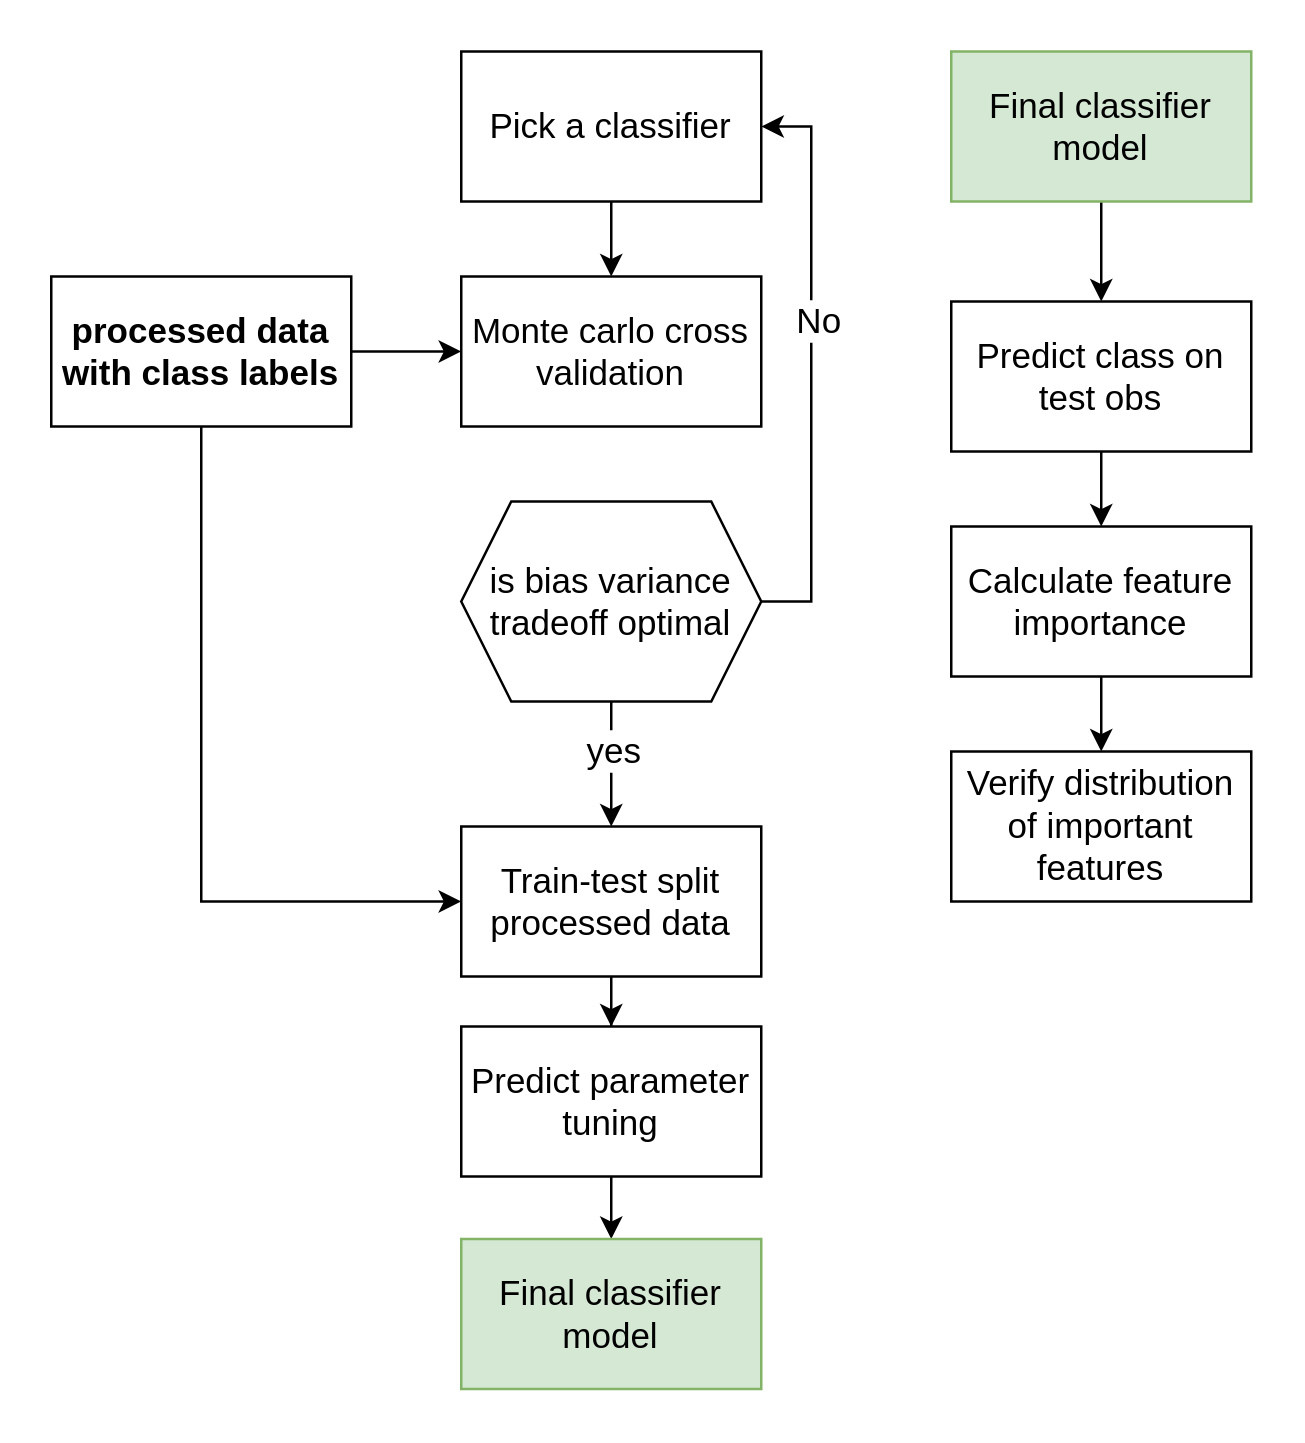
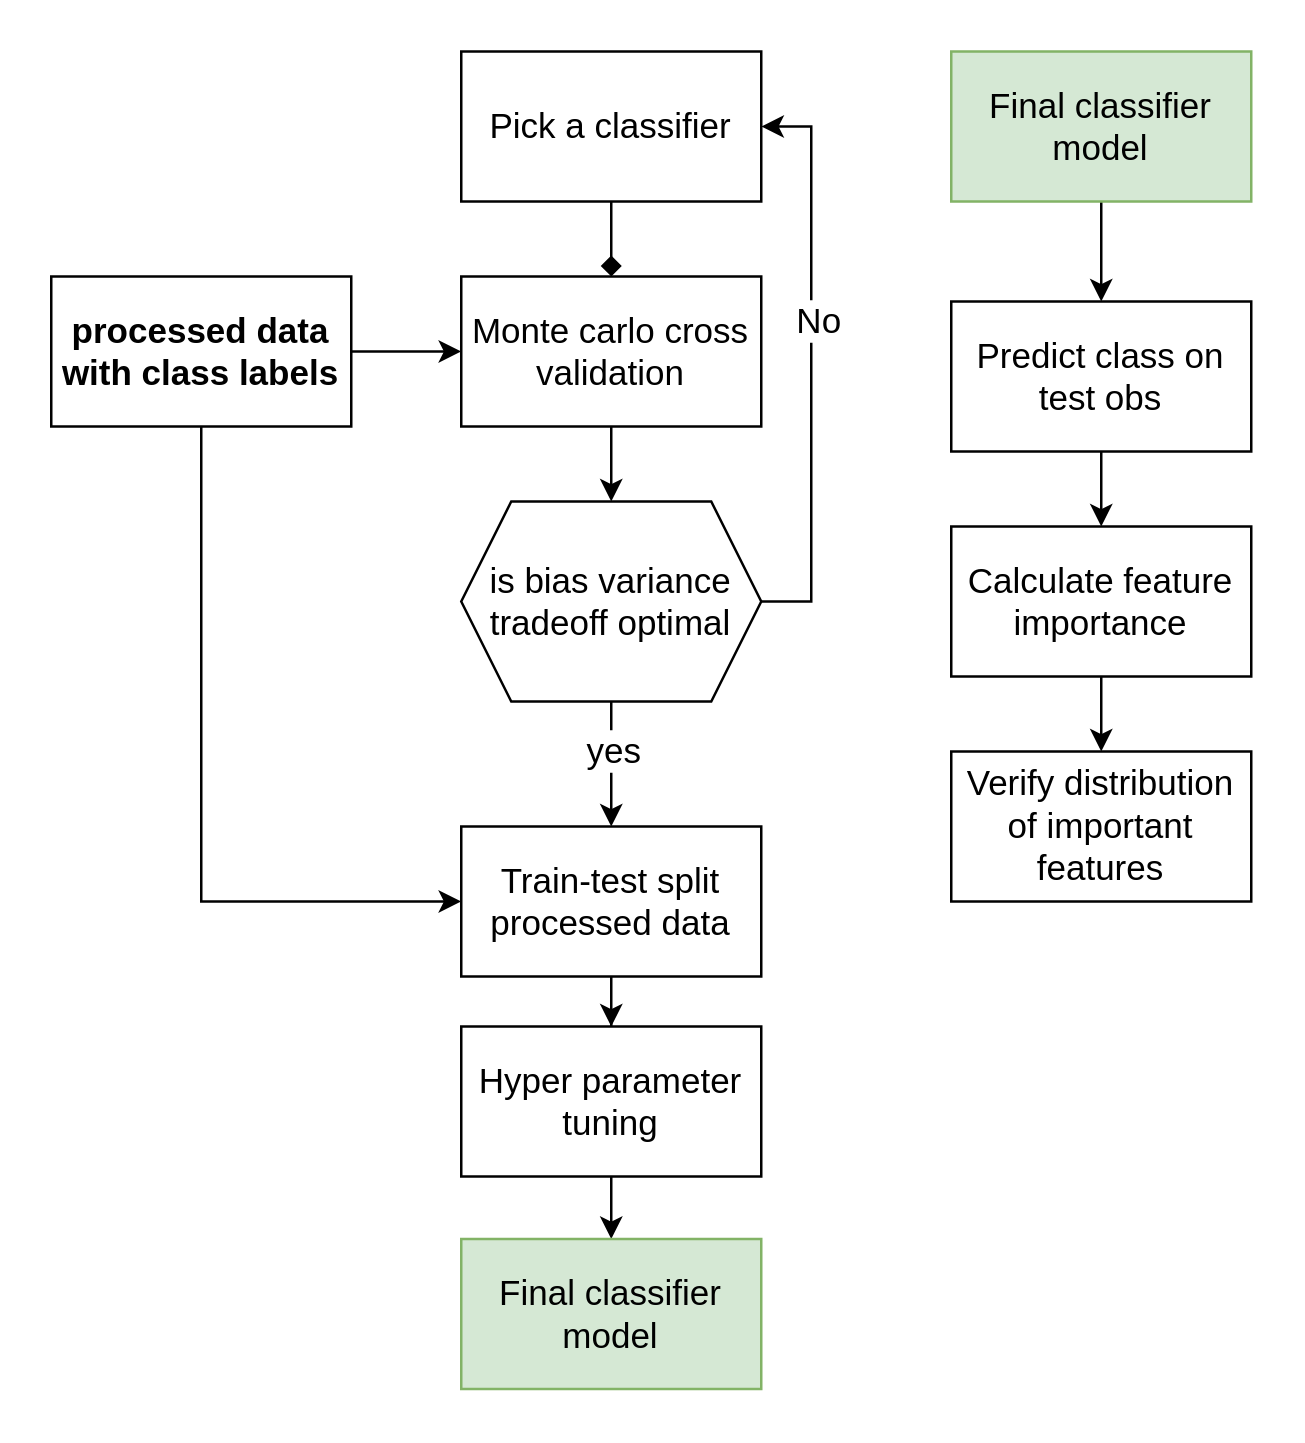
edge "Pick a classifier" -> "Monte carlo cross validation": arrowhead classic -> diamond
edge "Monte carlo cross validation" -> "is bias variance tradeoff optimal": added
node "Predict parameter tuning": label "Predict parameter tuning" -> "Hyper parameter tuning"
